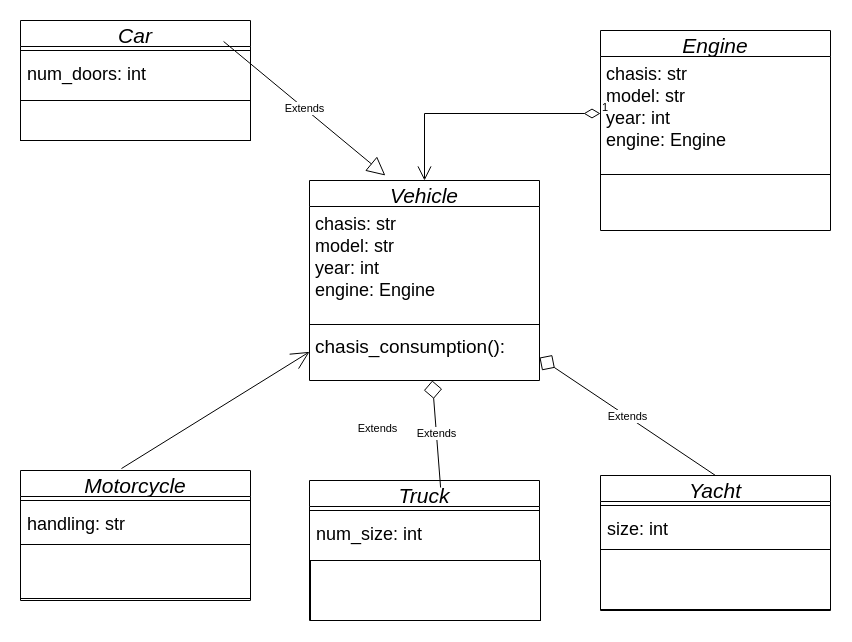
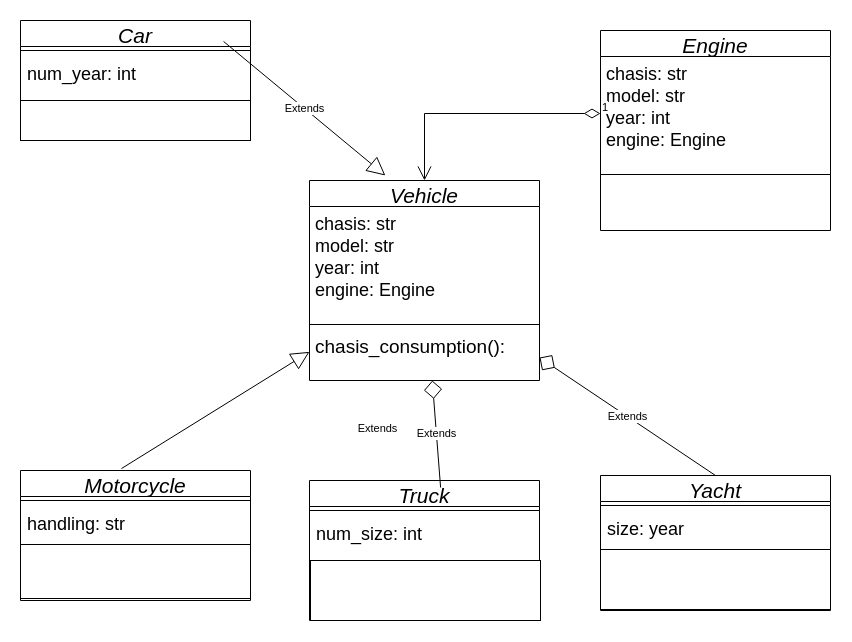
node "num_doors: int": label "num_doors: int" -> "num_year: int"
edge "Motorcycle" -> "Vehicle": arrowhead open -> block
node "size: int": label "size: int" -> "size: year"
